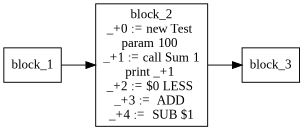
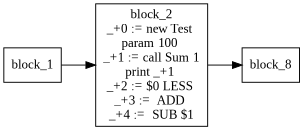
node "block_3": label "block_3" -> "block_8"
